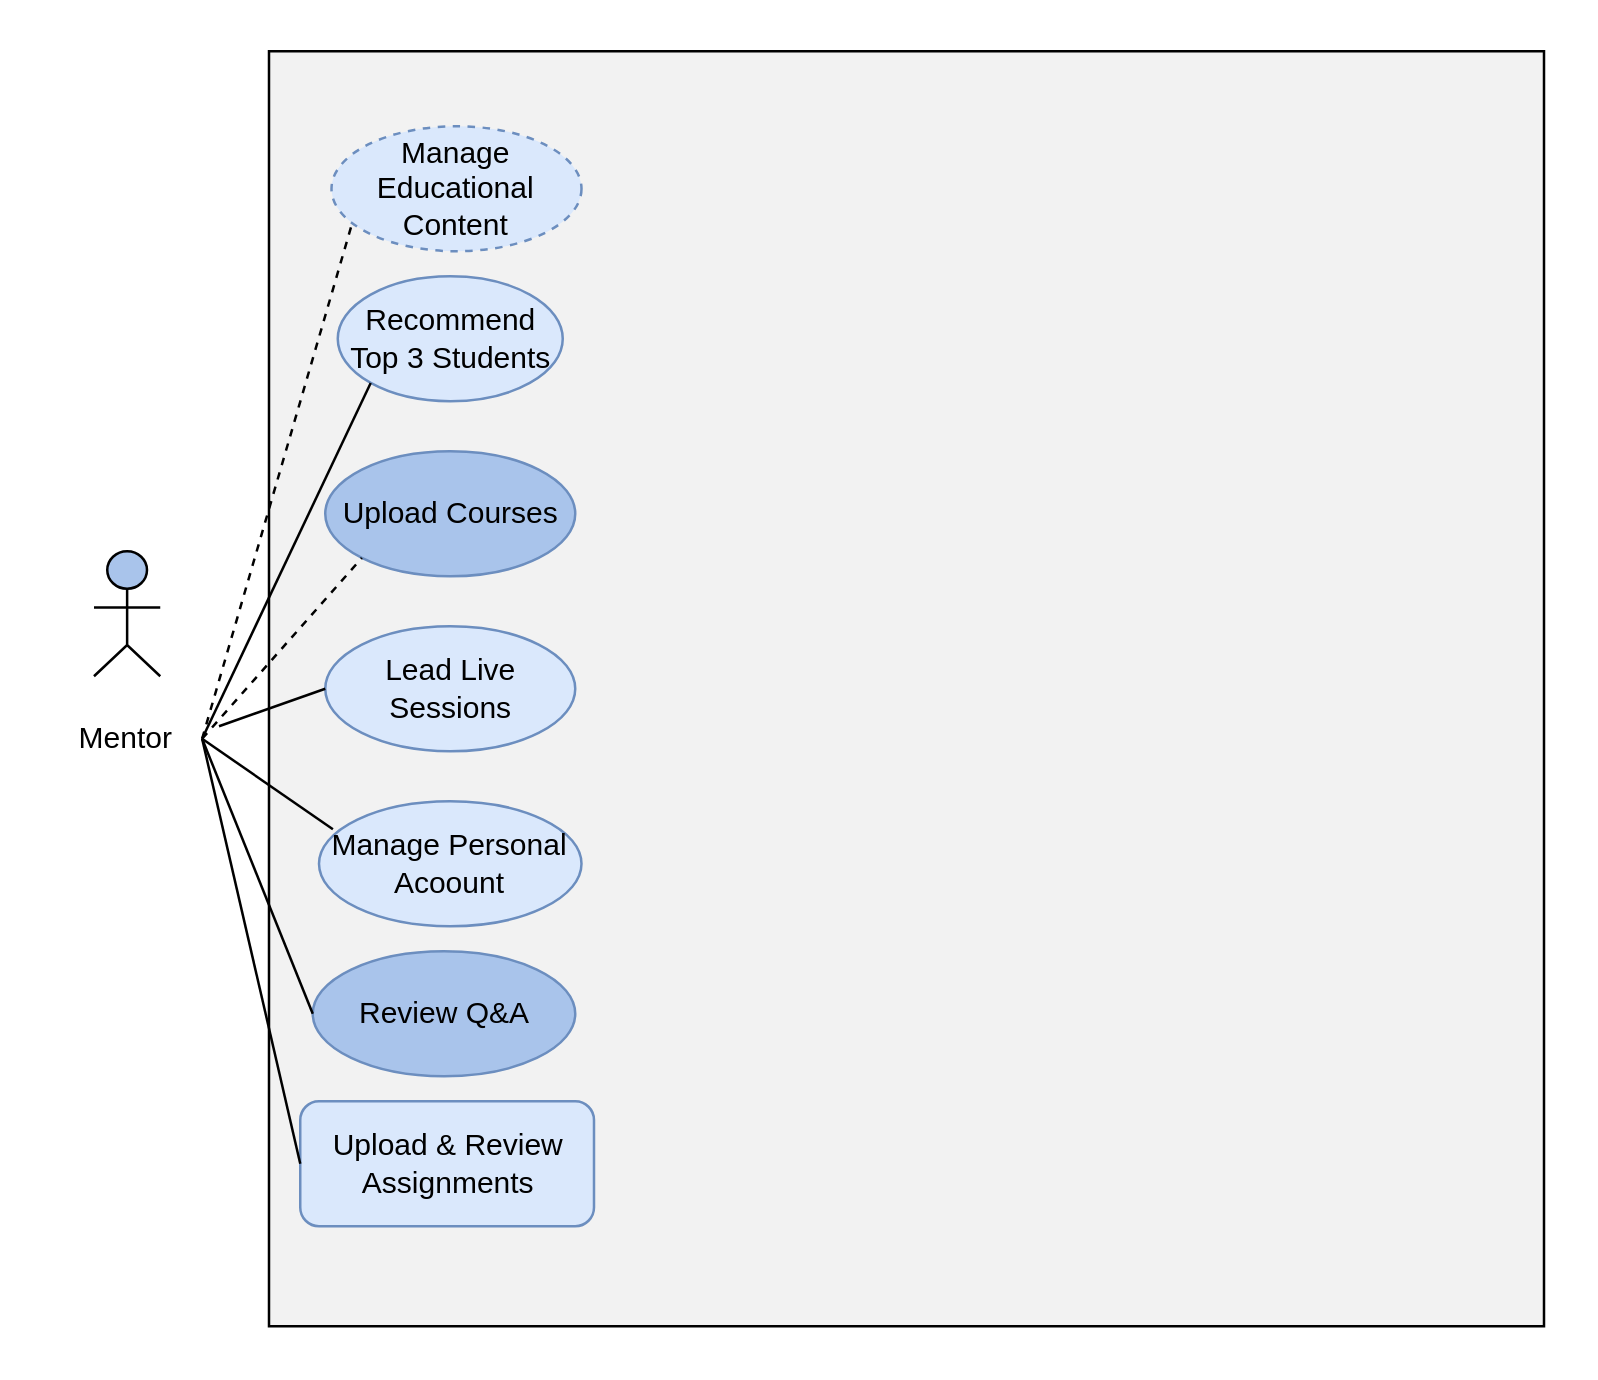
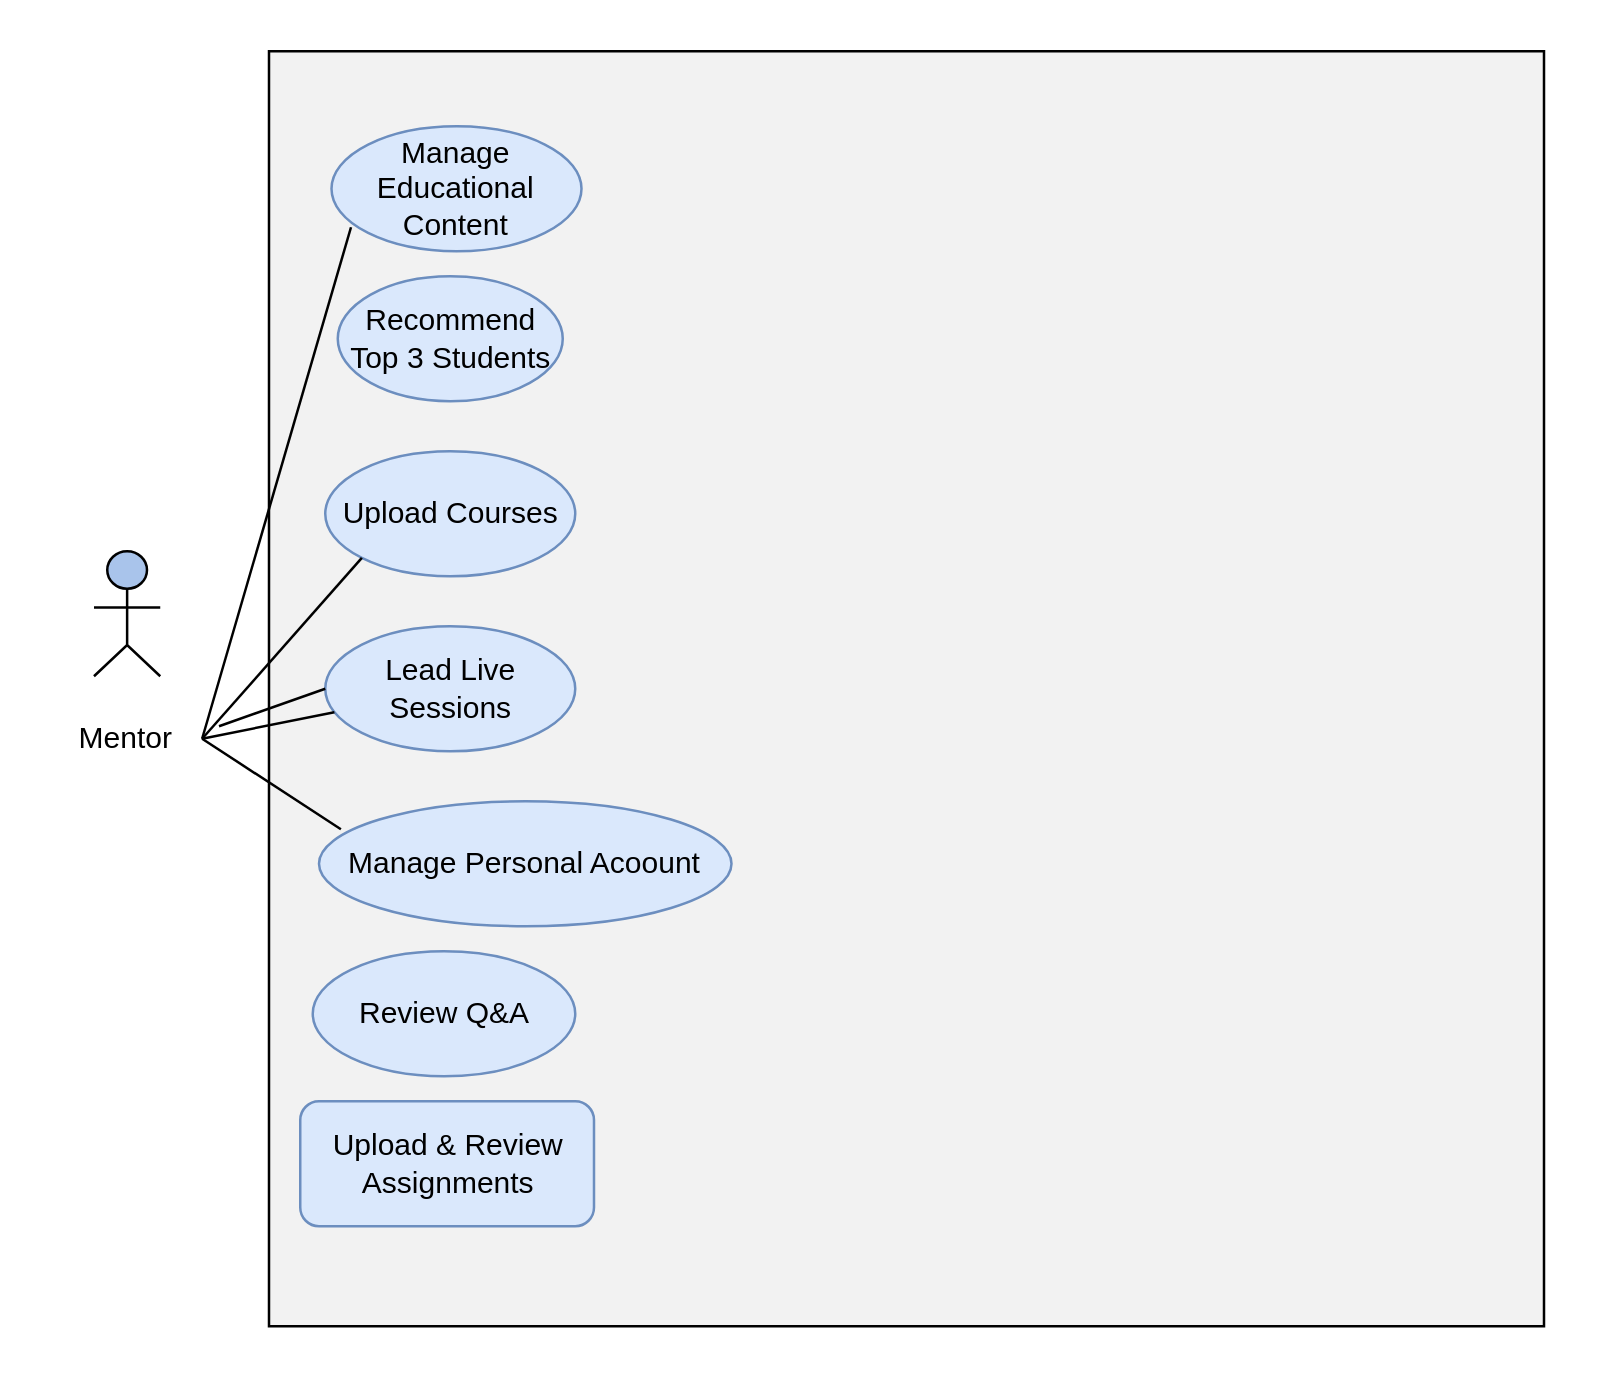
node "Manage Educational Content": style dashed -> solid
edge "Manage Educational Content" -- "Mentor": style dashed -> solid
node "Upload Courses": fillcolor #a9c4eb -> #dae8fc
edge "Recommend Top 3 Students" -- "Mentor": now "Lead Live Sessions" -- "Mentor"
edge "Upload Courses" -- "Mentor": style dashed -> solid
node "Manage Personal Acoount": size 263x125 -> 413x125
edge "Mentor" -- "Review Q&A": removed
edge "Mentor" -- "Upload & Review Assignments": removed
node "Review Q&A": fillcolor #a9c4eb -> #dae8fc
